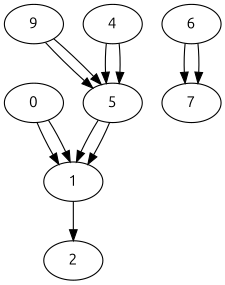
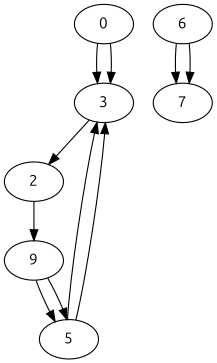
node "4": removed
node "1": label "1" -> "3"
edge "2" -> "9": added
